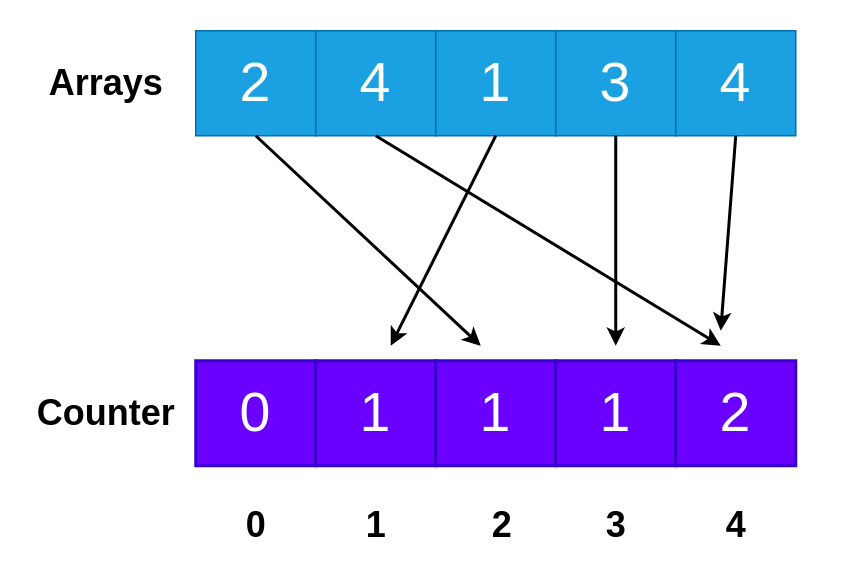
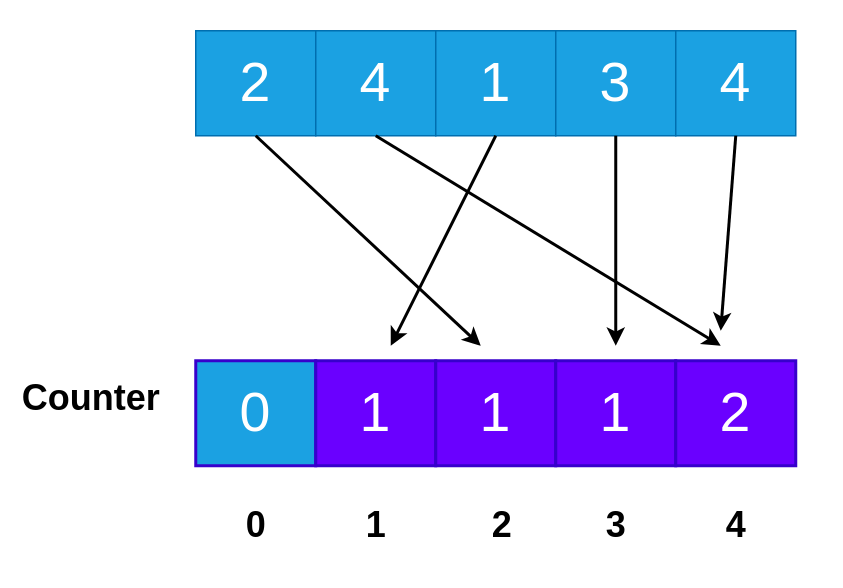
node "Arrays": removed
node "Counter": moved (106, 413) -> (91, 398)
node "0": fillcolor #6a00ff -> #1ba1e2
